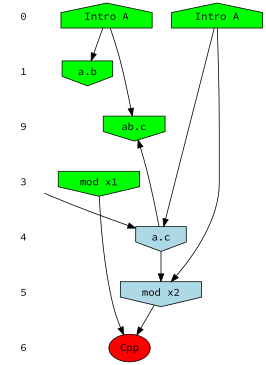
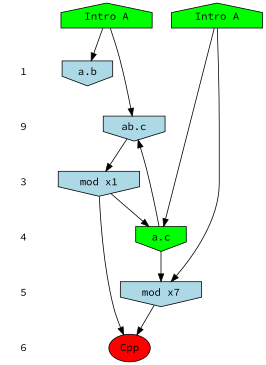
node "0": removed
node "a.b": fillcolor green -> lightblue
node "ab.c": fillcolor green -> lightblue
edge "ab.c" -> "mod x1": added
node "mod x1": fillcolor green -> lightblue
edge "3" -> "a.c": now "mod x1" -> "a.c"
node "a.c": fillcolor lightblue -> green
node "mod x2": label "mod x2" -> "mod x7"
